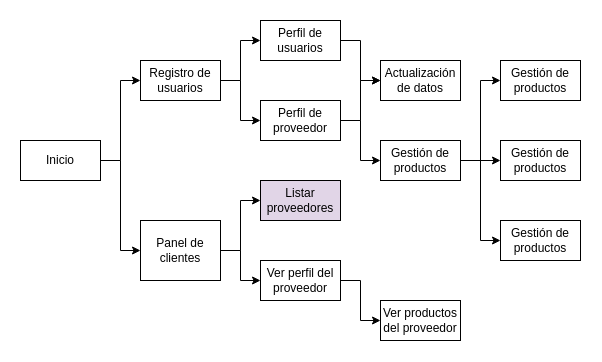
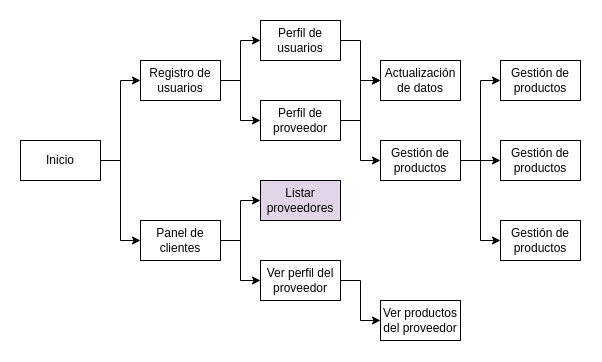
node "Panel de clientes": size 80x60 -> 80x40
